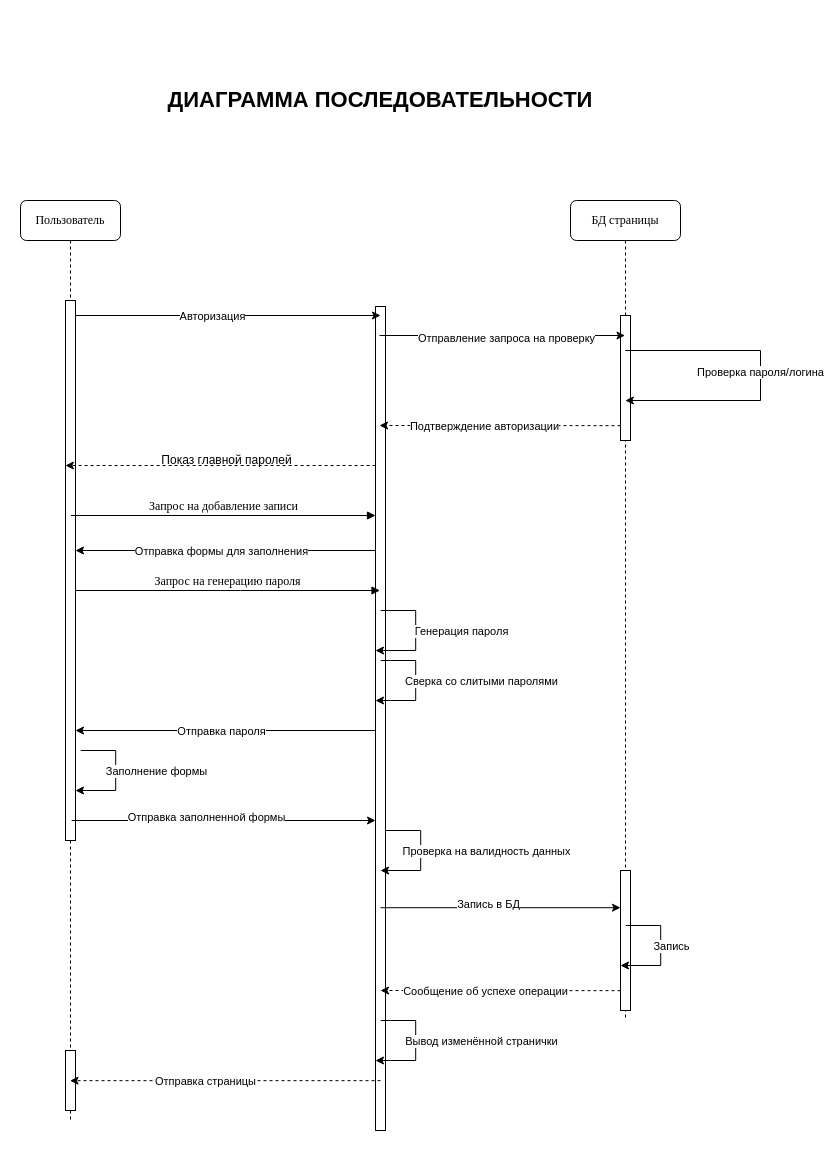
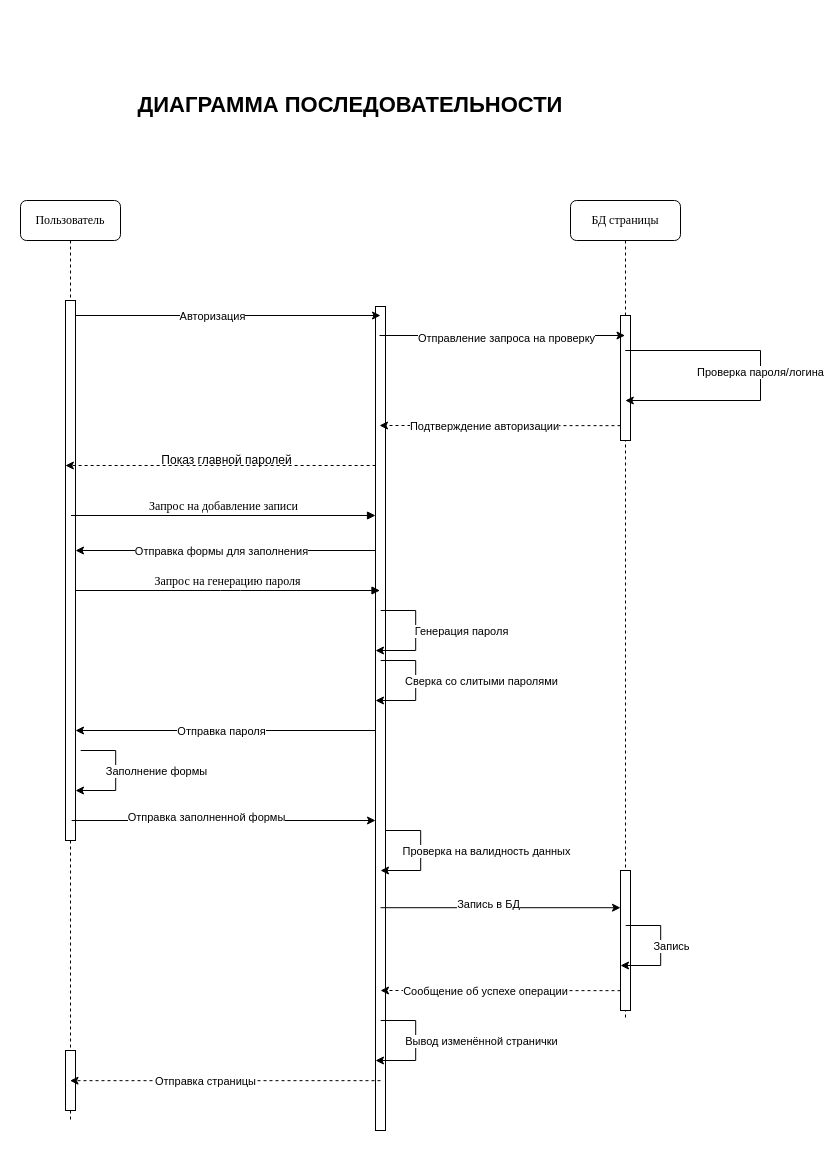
node "ДИАГРАММА ПОСЛЕДОВАТЕЛЬНОСТИ": moved (381, 101) -> (351, 106)
